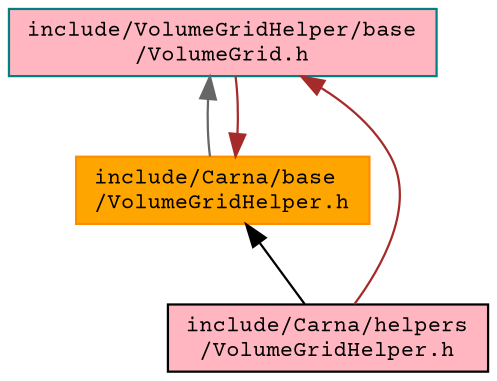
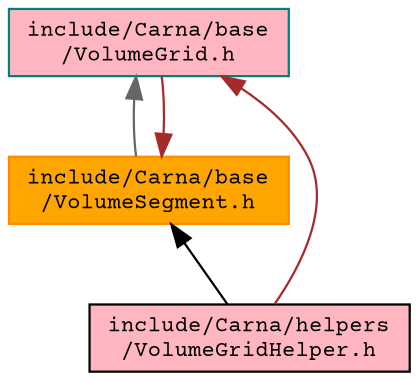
node "include/VolumeGridHelper/base /VolumeGrid.h": label "include/VolumeGridHelper/base /VolumeGrid.h" -> "include/Carna/base /VolumeGrid.h"
node "include/Carna/base /VolumeGridHelper.h": label "include/Carna/base /VolumeGridHelper.h" -> "include/Carna/base /VolumeSegment.h"
